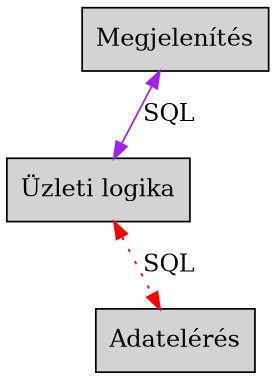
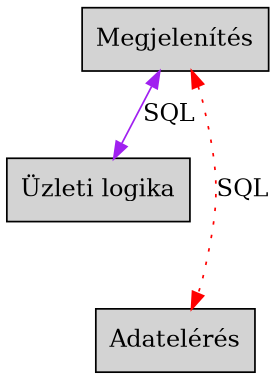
edge "Üzleti logika" -- "Adatelérés": now "Megjelenítés" -- "Adatelérés"
